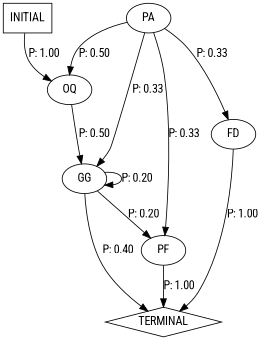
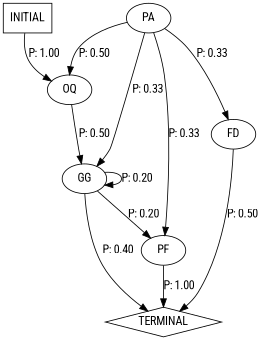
edge "FD" -> "TERMINAL": label "P: 1.00" -> "P: 0.50"
